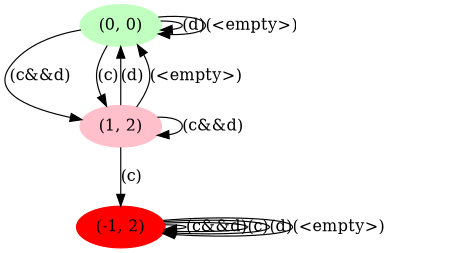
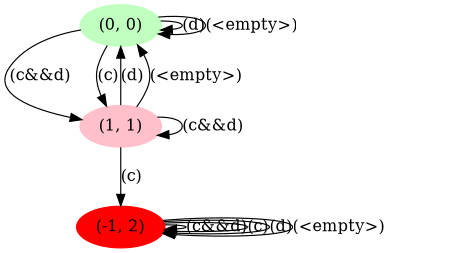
node "(1, 2)": label "(1, 2)" -> "(1, 1)"
